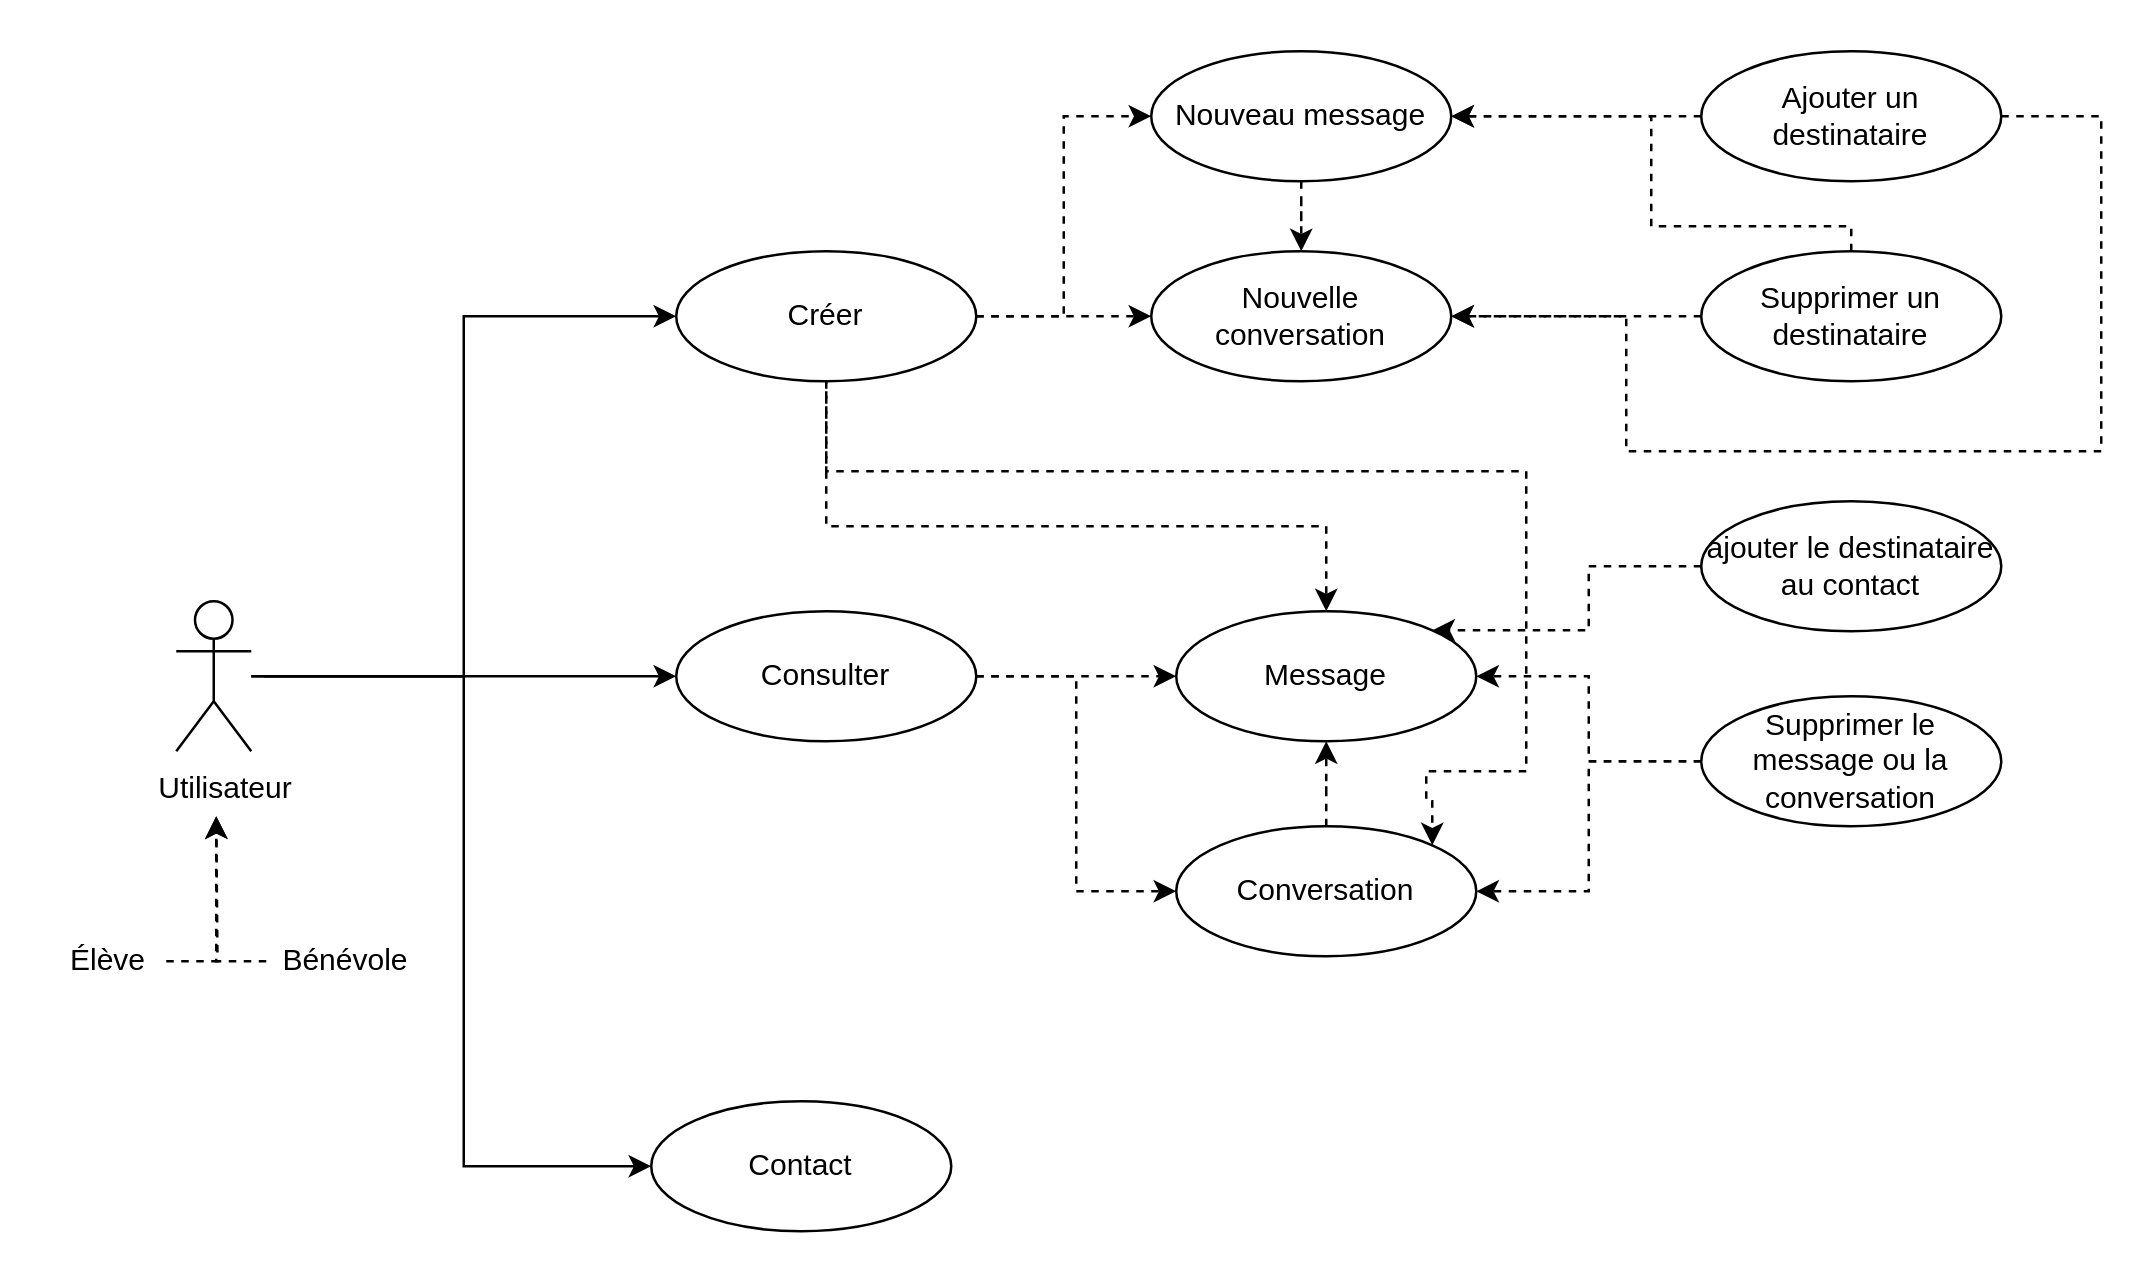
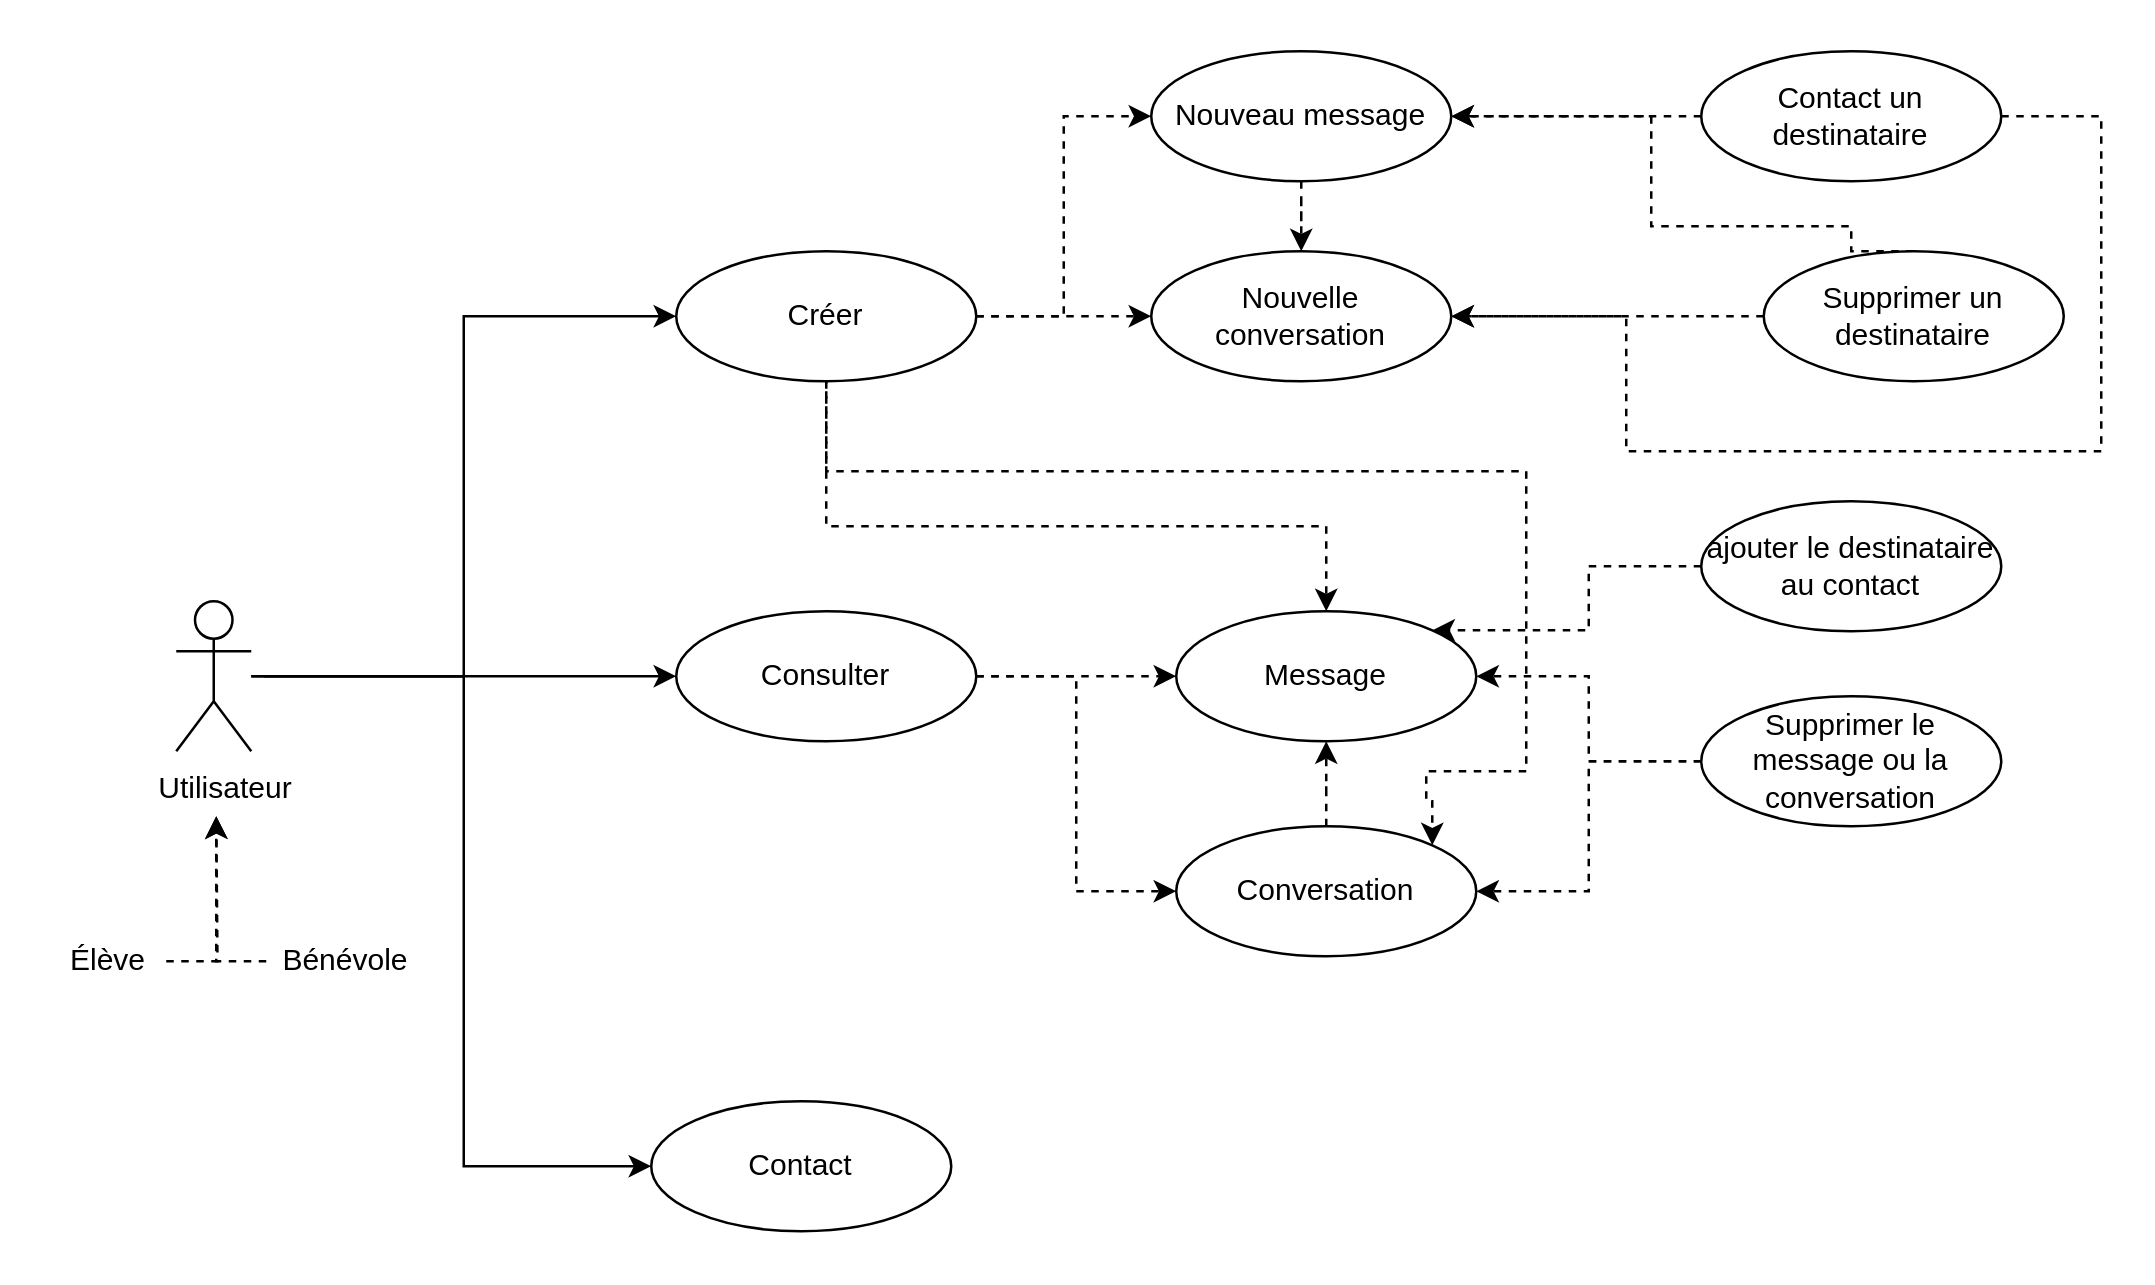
node "Ajouter un destinataire": label "Ajouter un destinataire" -> "Contact un destinataire"
node "Supprimer un destinataire": moved (1851, 316) -> (1914, 316)
